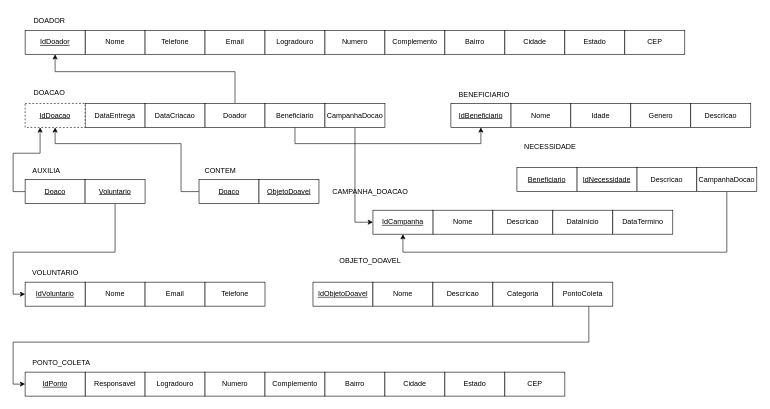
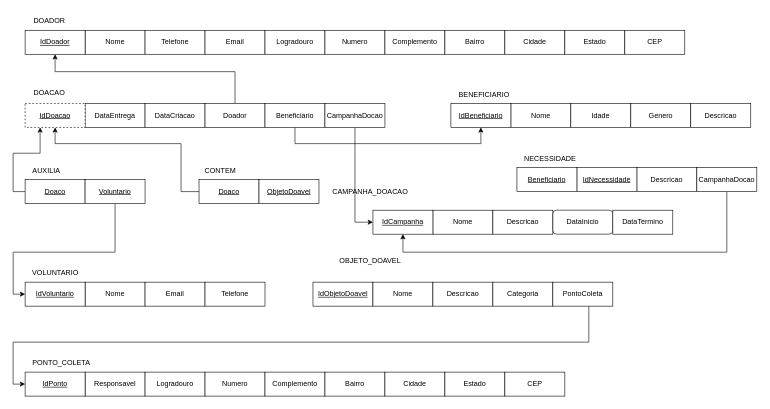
node "NECESSIDADE": moved (550, 147) -> (550, 159)
node "DataInicio": shape rectangle -> rounded rectangle
